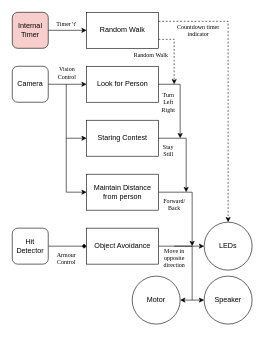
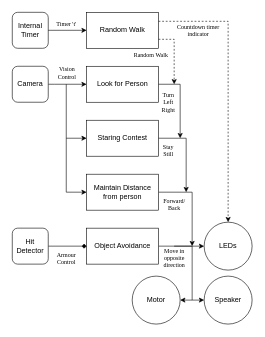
node "Internal Timer": fillcolor #f8cecc -> #ffffff
